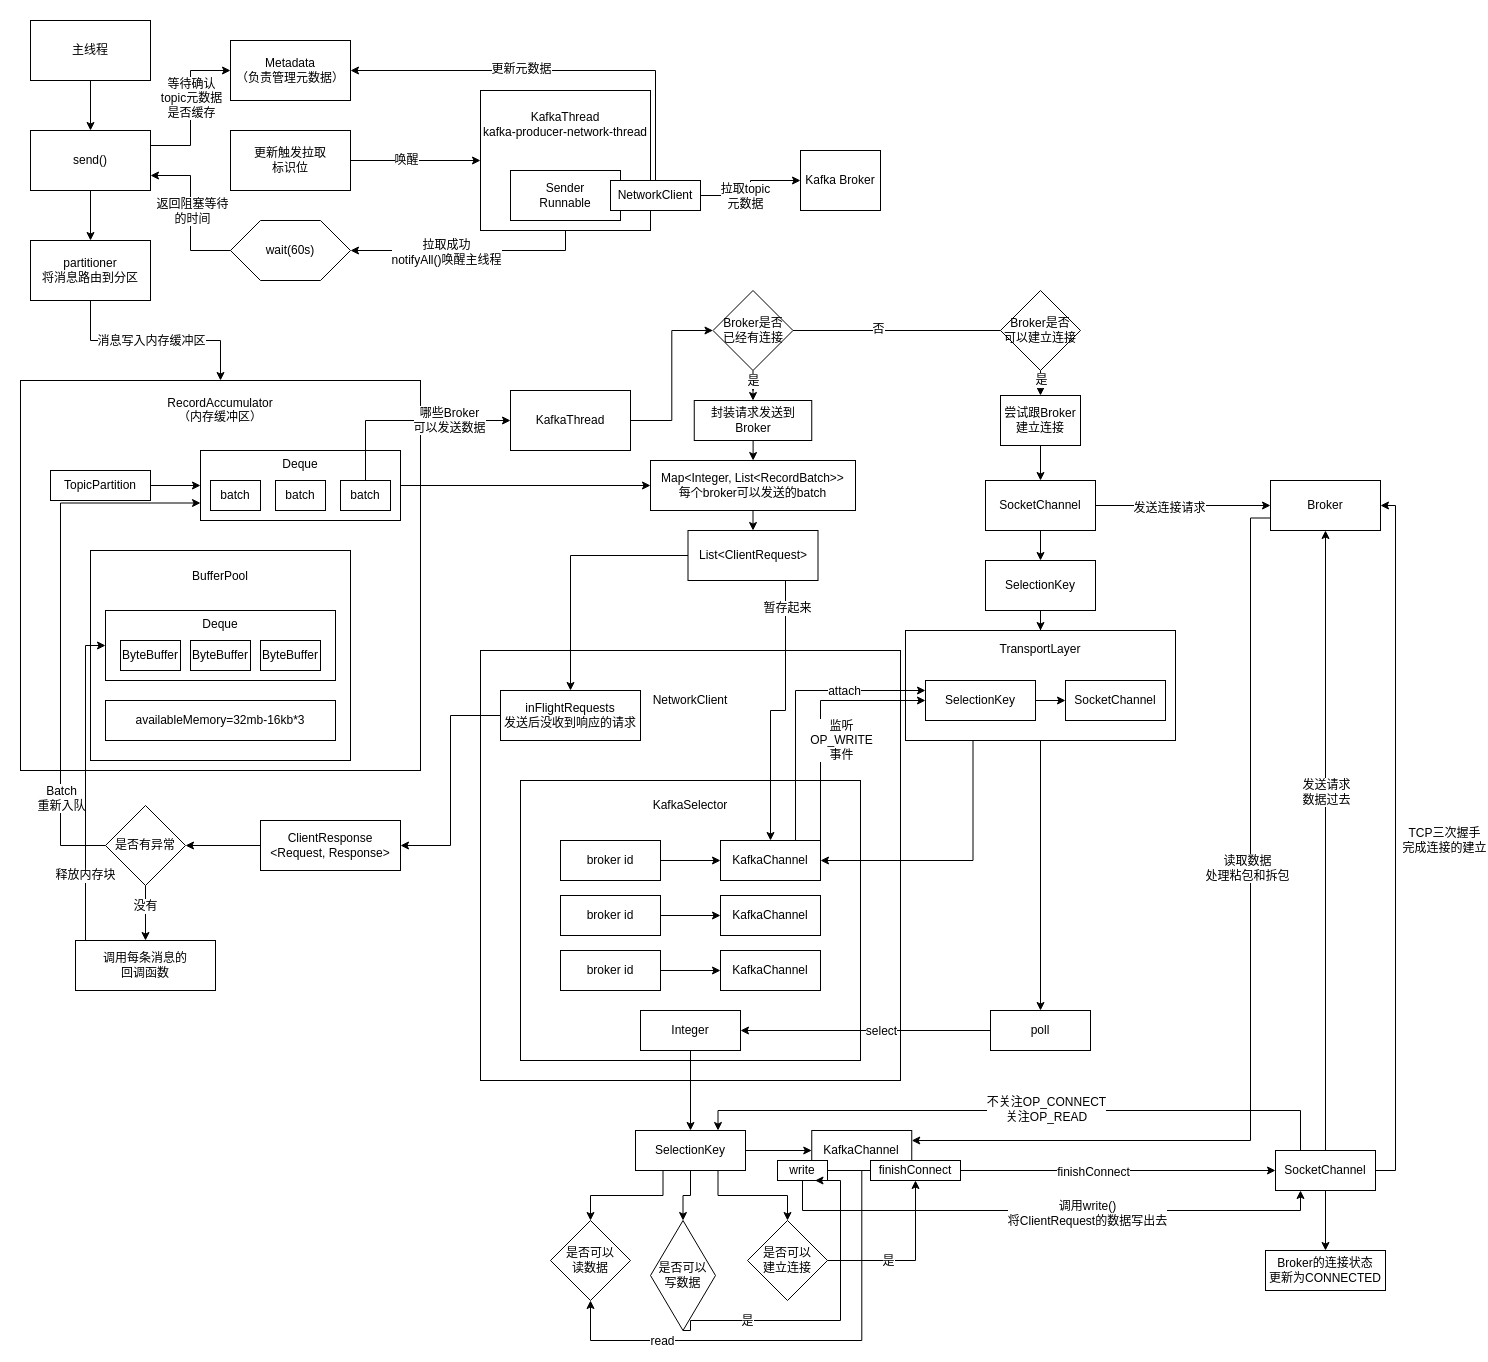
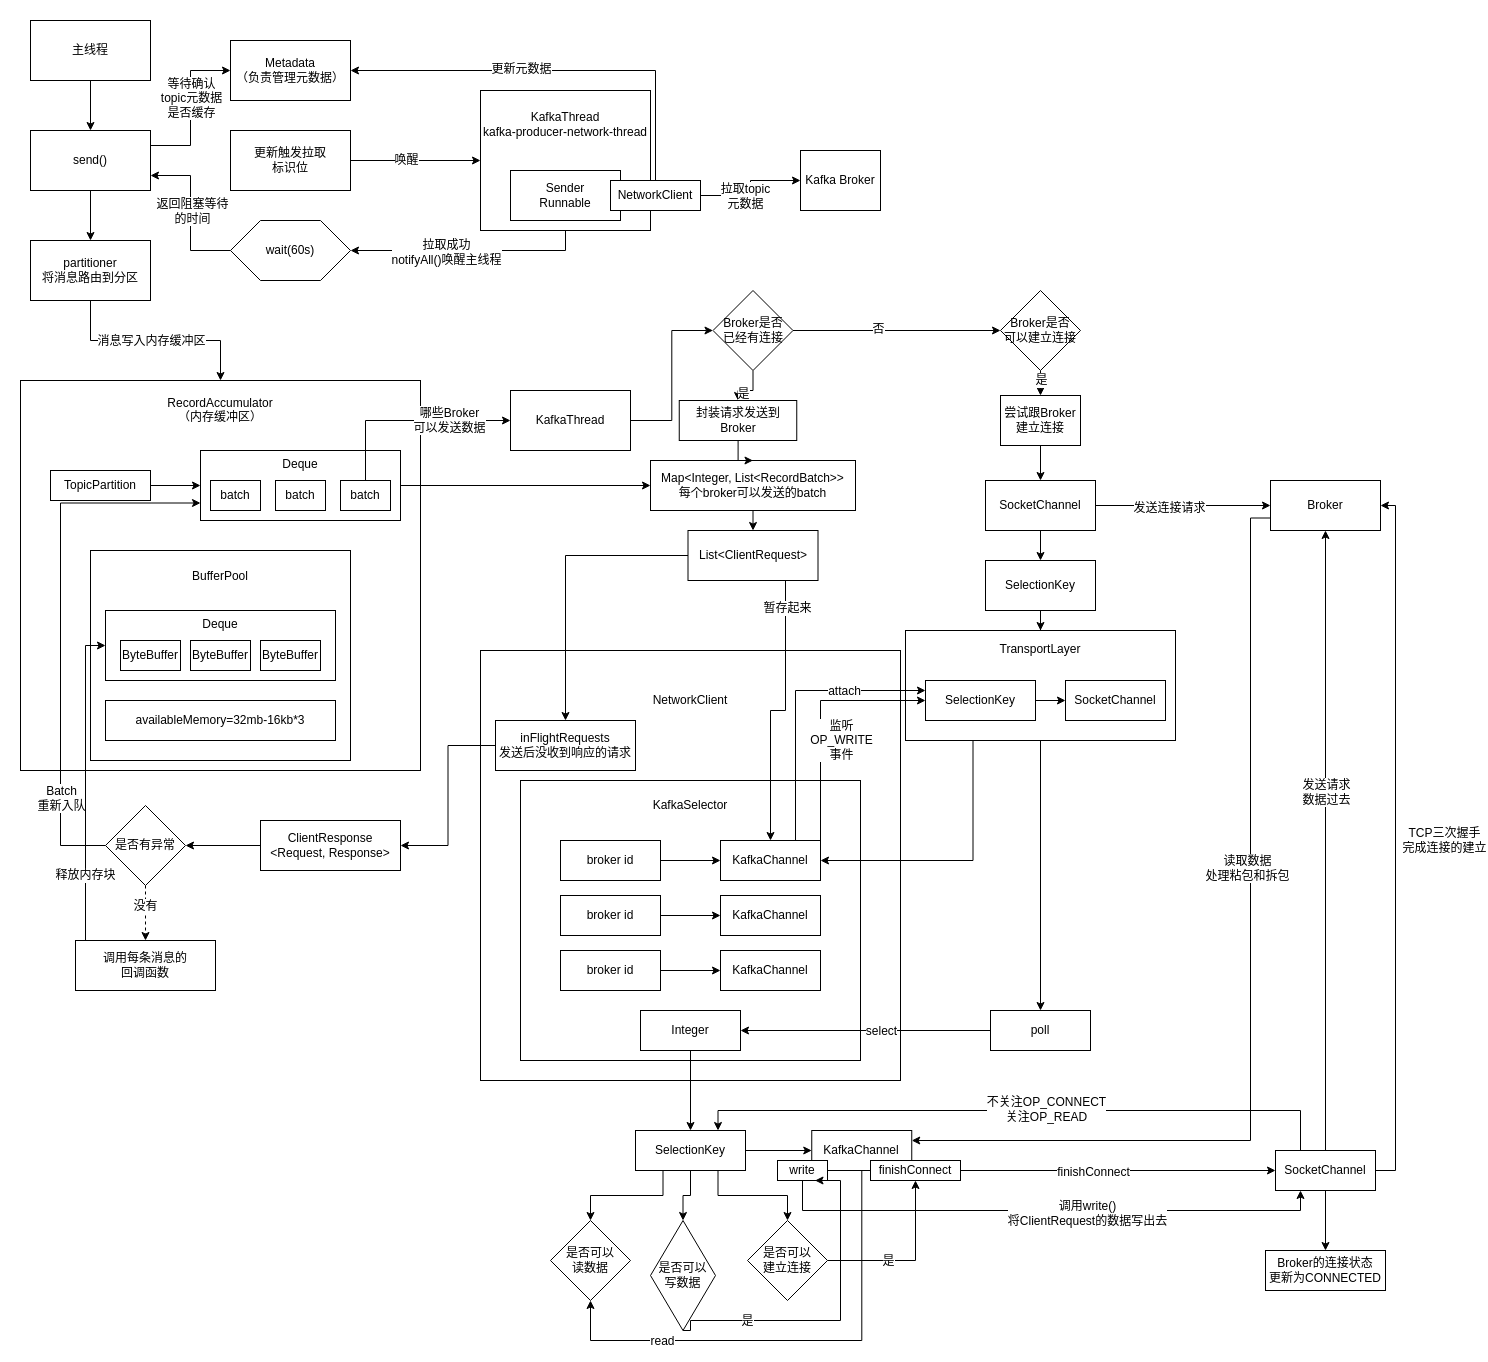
edge "Broker是否 已经有连接" -- "Broker是否 可以建立连接": arrowhead none -> classic
node "封装请求发送到Broker": moved (753, 421) -> (738, 421)
node "inFlightRequests 发送后没收到响应的请求": moved (571, 716) -> (566, 746)
edge "是否有异常" -> "调用每条消息的 回调函数": style solid -> dashed
